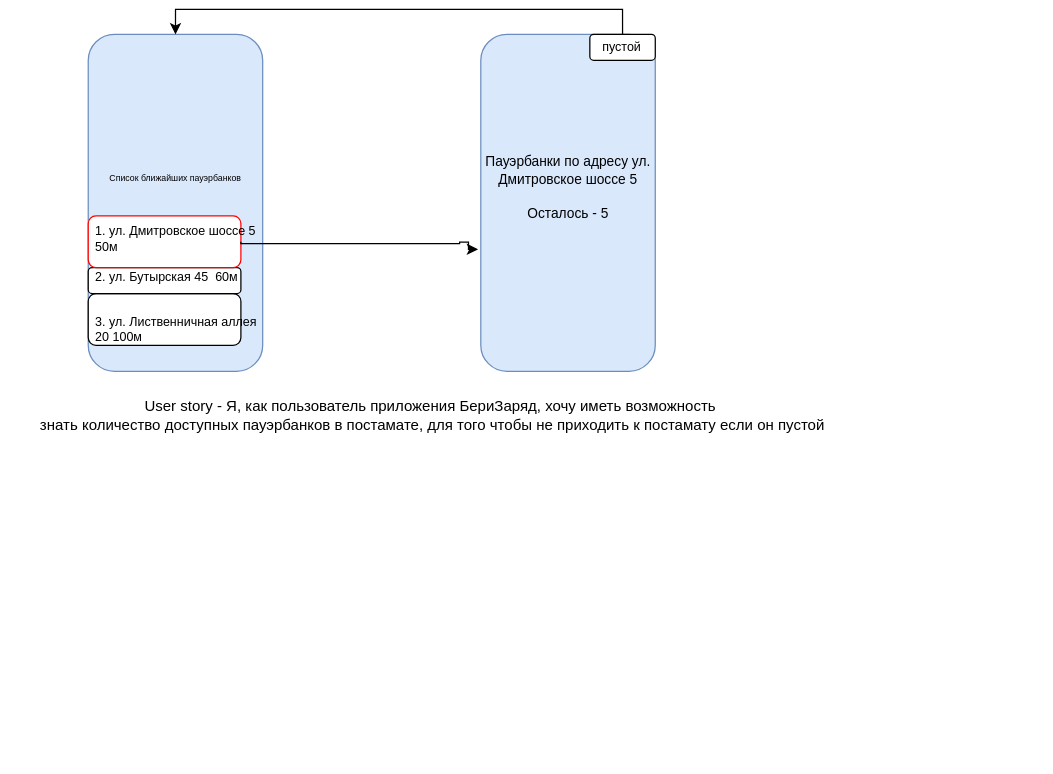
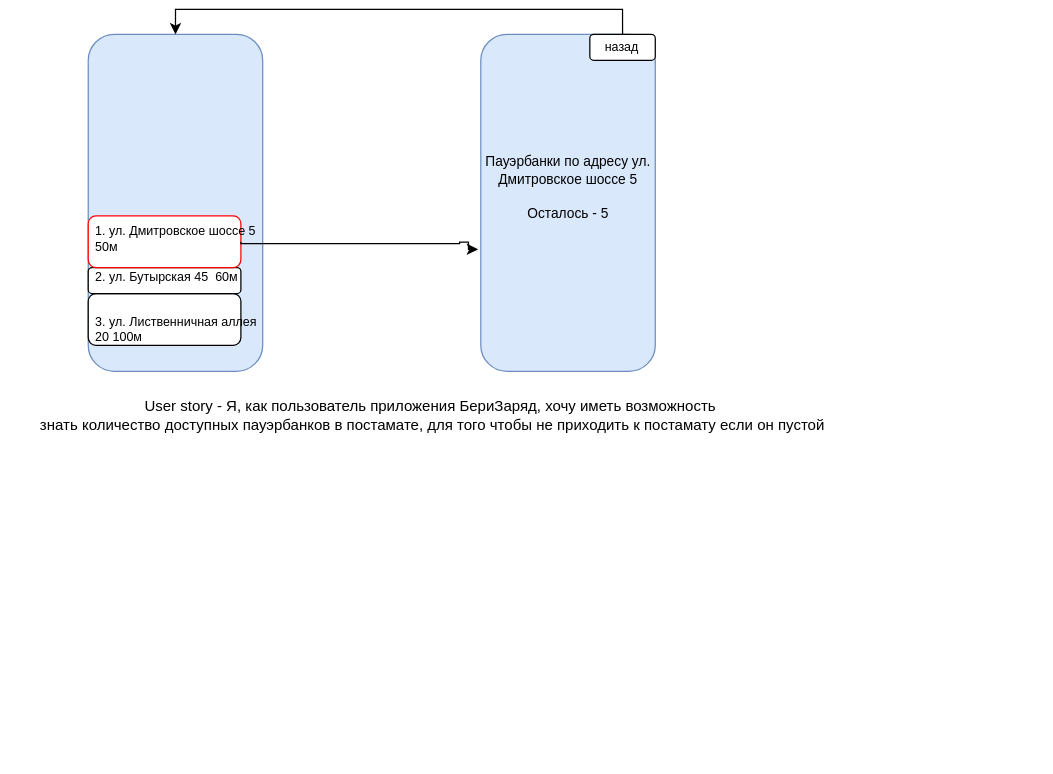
node "пустой": label "пустой" -> "назад"
node "Список ближайших пауэрбанков": removed
